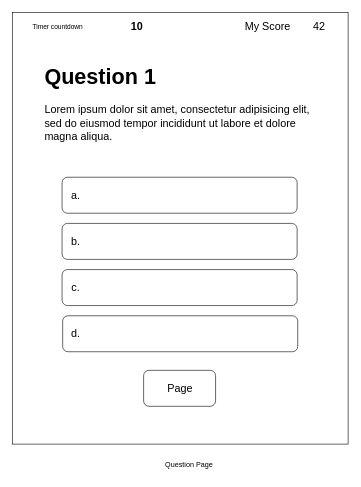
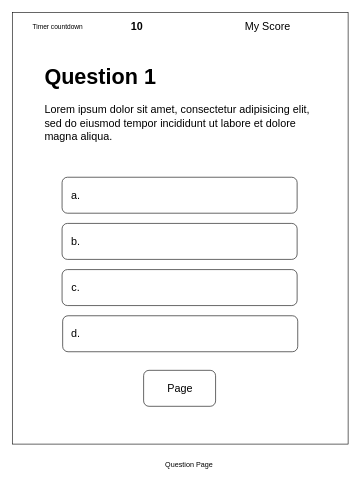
node "42": removed
